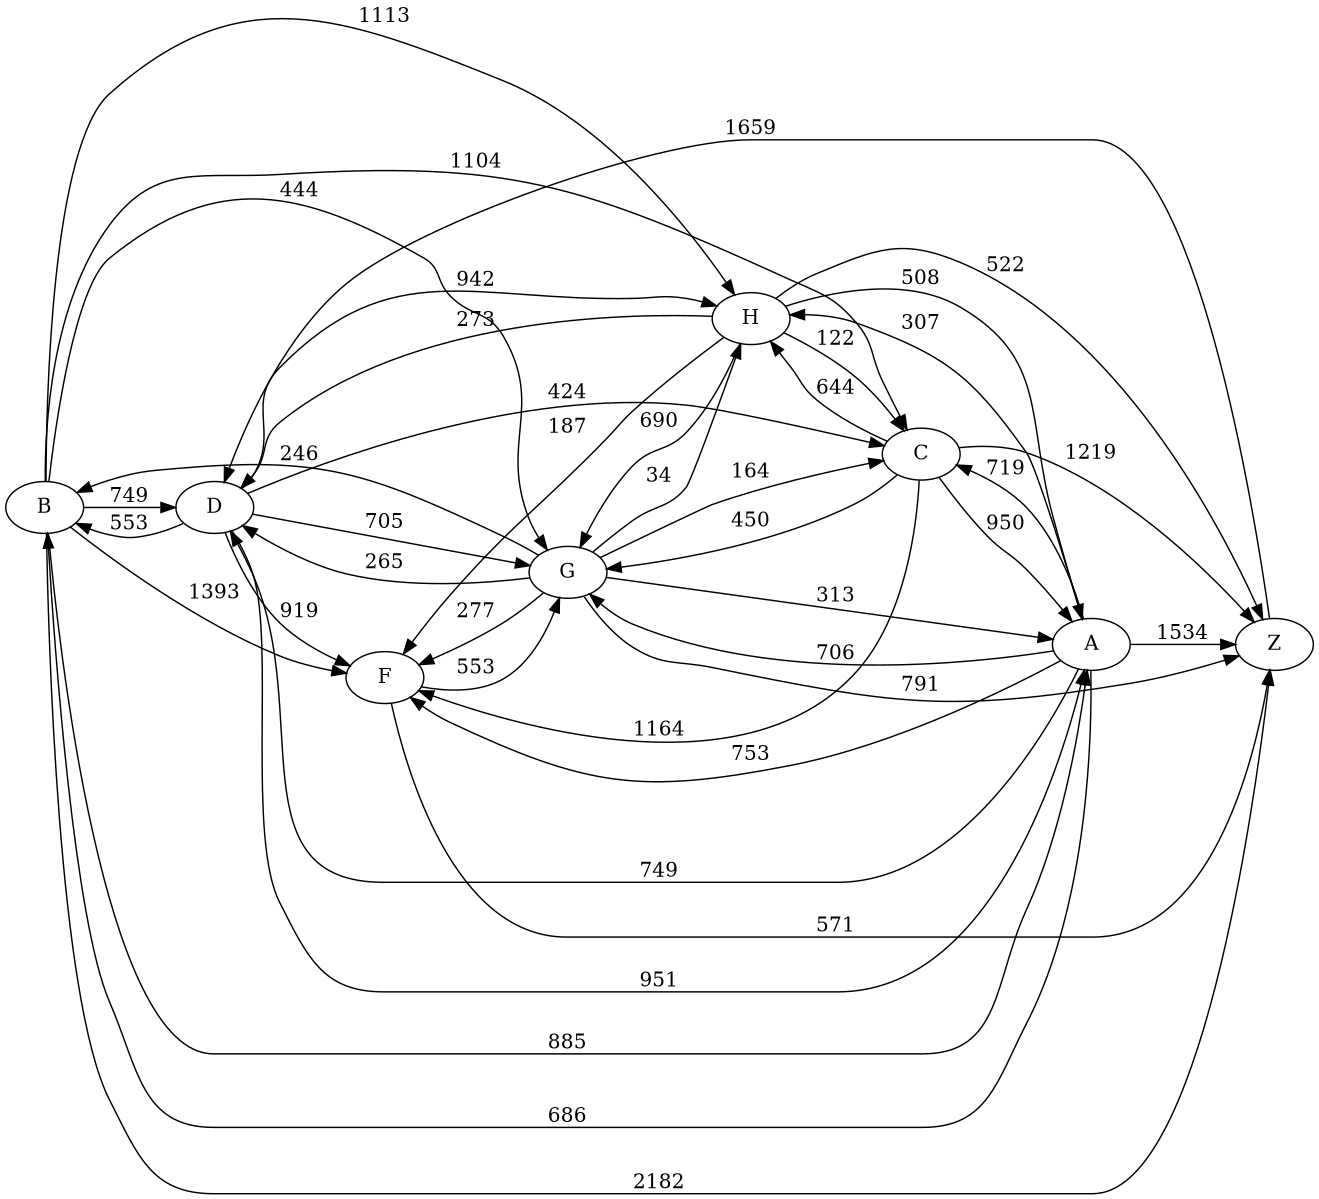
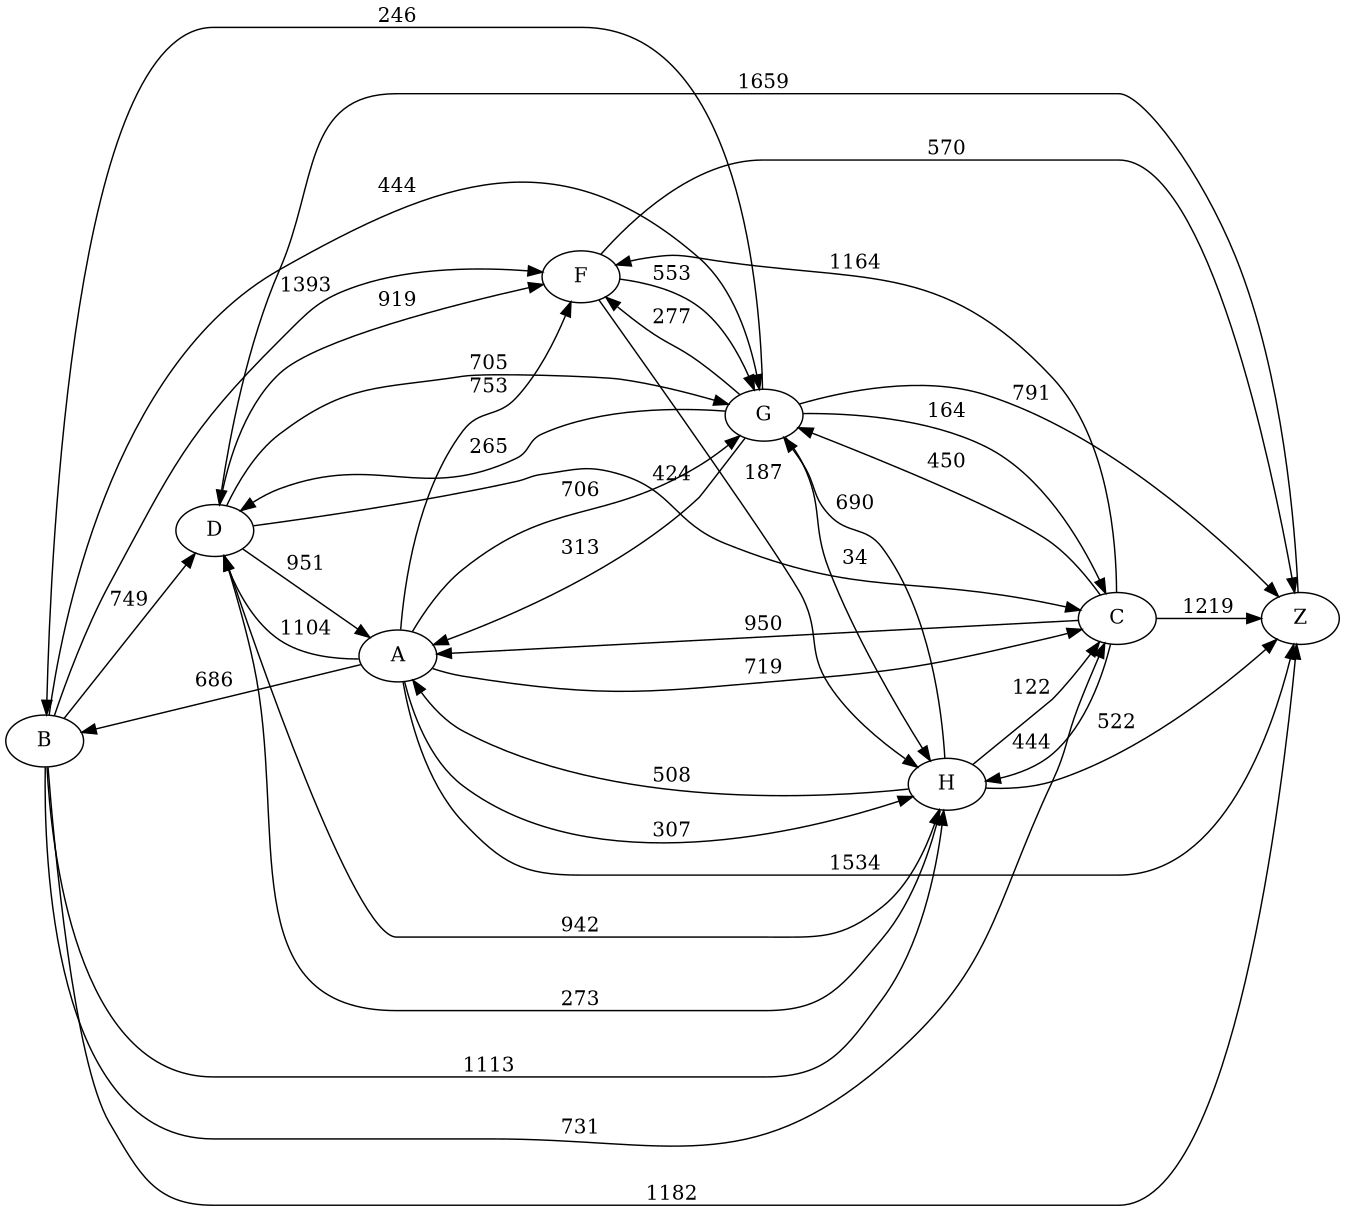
edge "B" -> "C": label "1104" -> "731"
edge "C" -> "H": label "644" -> "444"
edge "H" -> "F": reversed
edge "D" -> "B": removed, label "553"
edge "A" -> "D": label "749" -> "1104"
edge "F" -> "Z": label "571" -> "570"
edge "B" -> "A": removed, label "885"
edge "B" -> "Z": label "2182" -> "1182"
